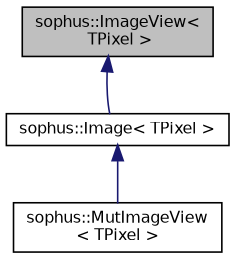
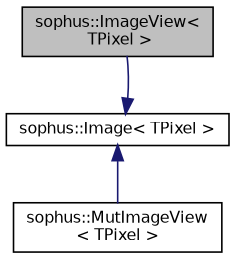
edge "sophus::Image< TPixel >" -> "sophus::ImageView< TPixel >": reversed
